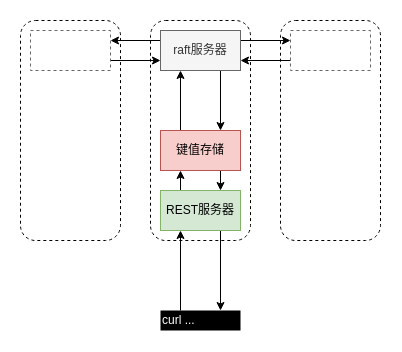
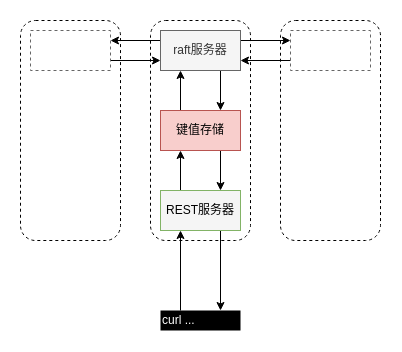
node "键值存储": moved (201, 151) -> (201, 131)
node "REST服务器": fillcolor #d5e8d4 -> #f5f5f5
